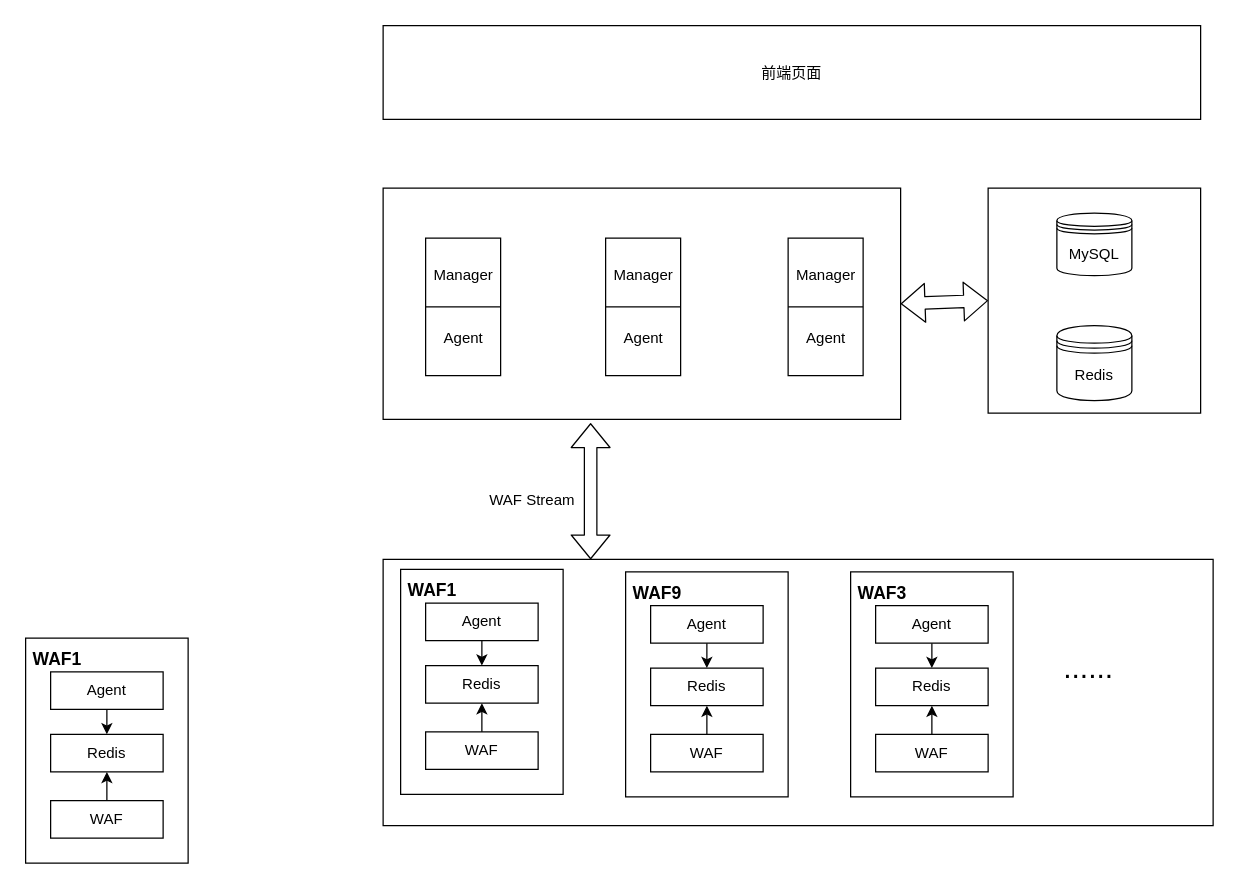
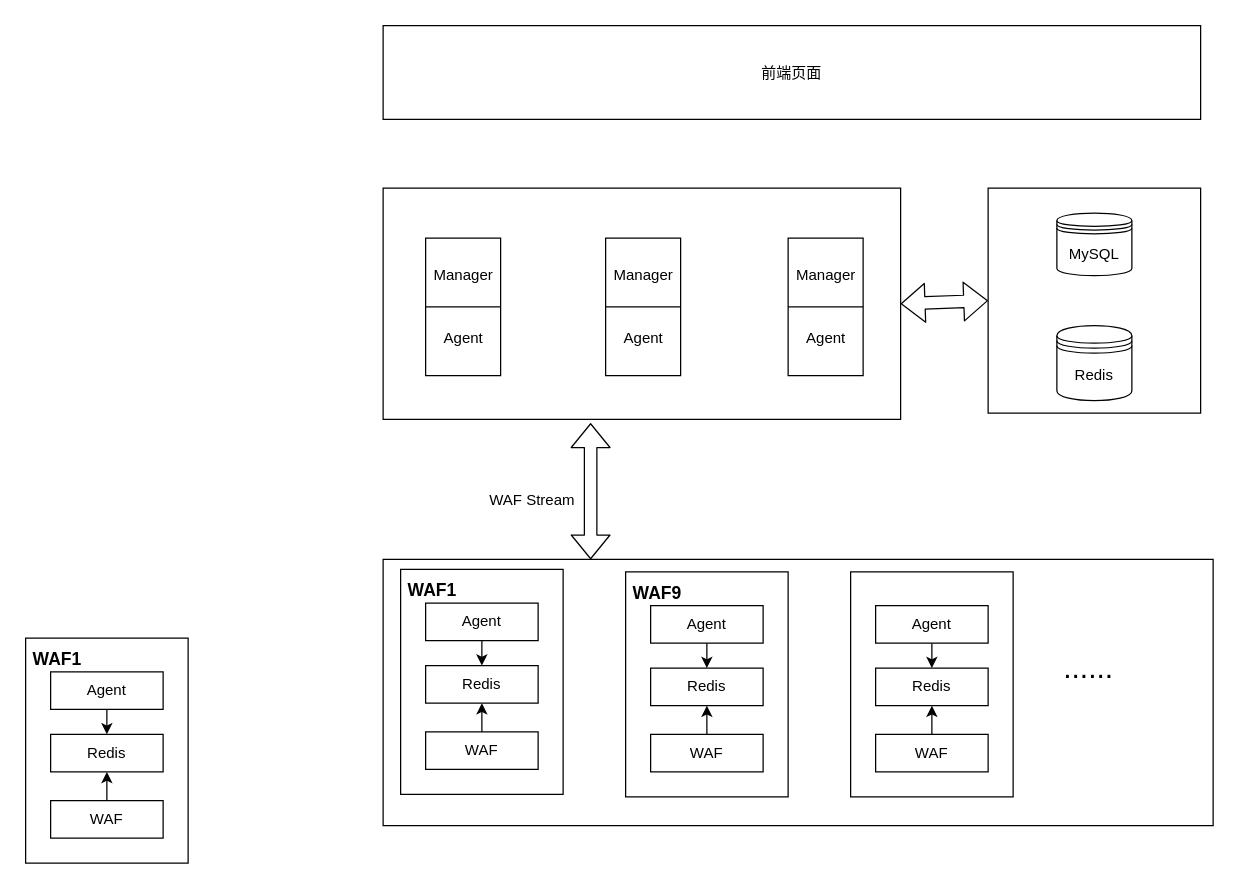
node "WAF3": removed
